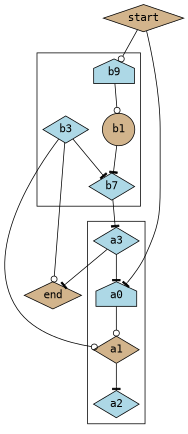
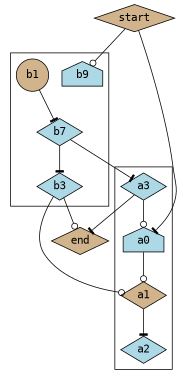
edge "b9" -> "b1": removed
edge "b3" -> "b7": reversed
edge "a3" -> "a0": arrowhead tee -> odot
